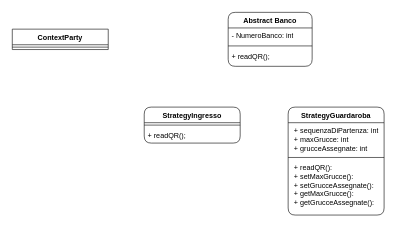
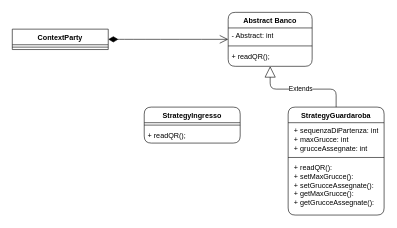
node "- NumeroBanco: int": label "- NumeroBanco: int" -> "- Abstract: int"
edge "ContextParty" -- "Abstract Banco": added
edge "StrategyGuardaroba" -> "Abstract Banco": added, label "Extends"
